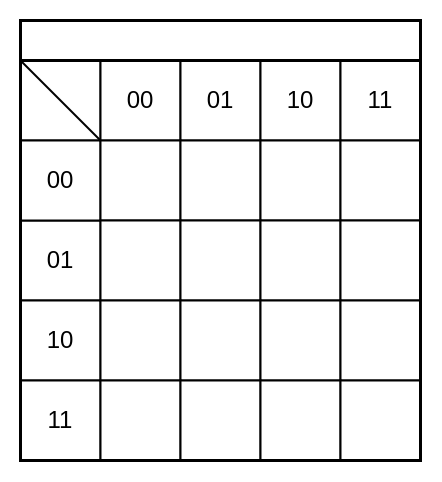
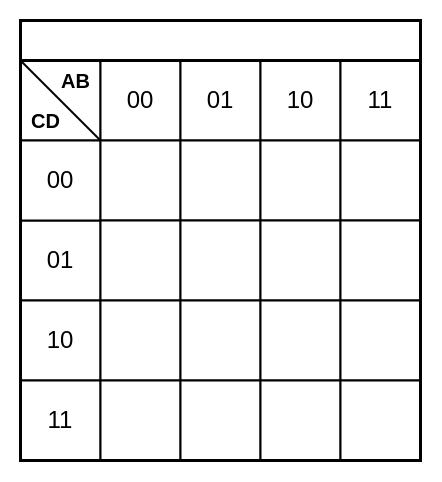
node "AB": added
node "CD": added
